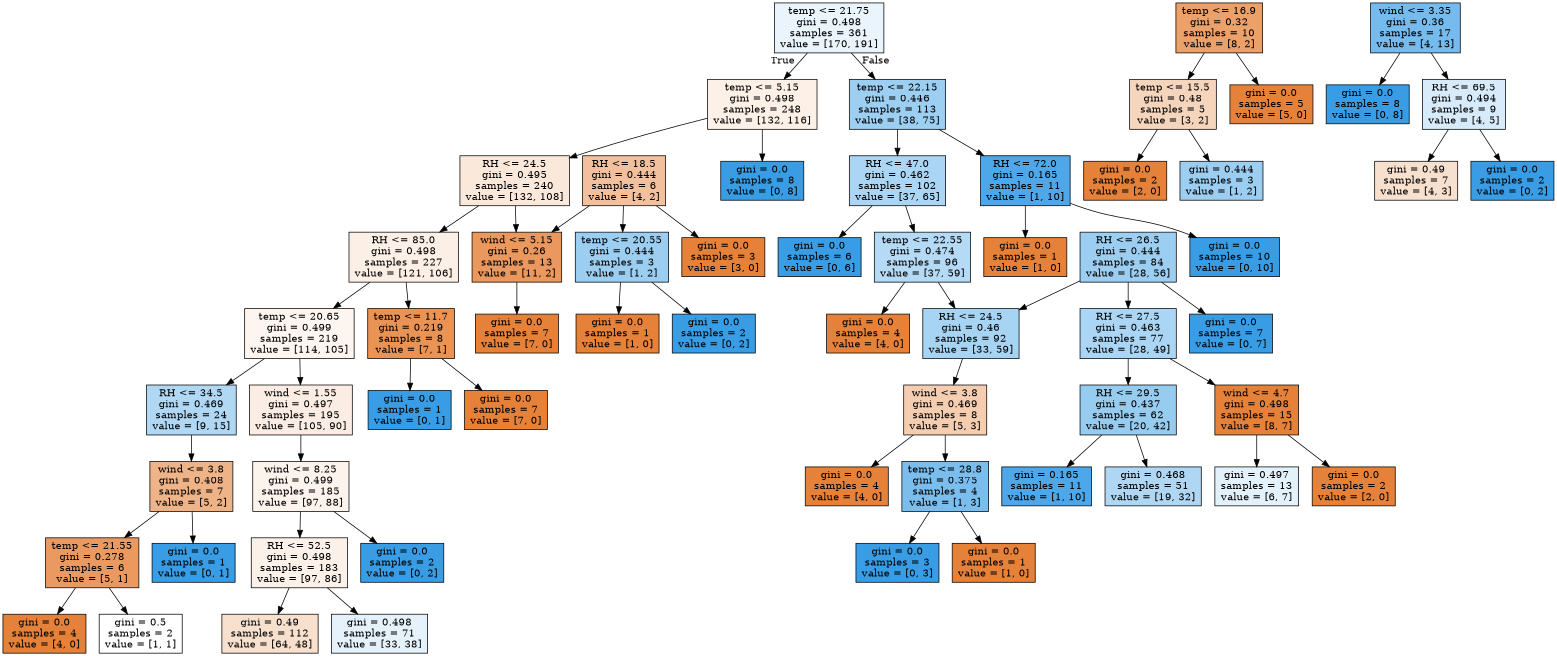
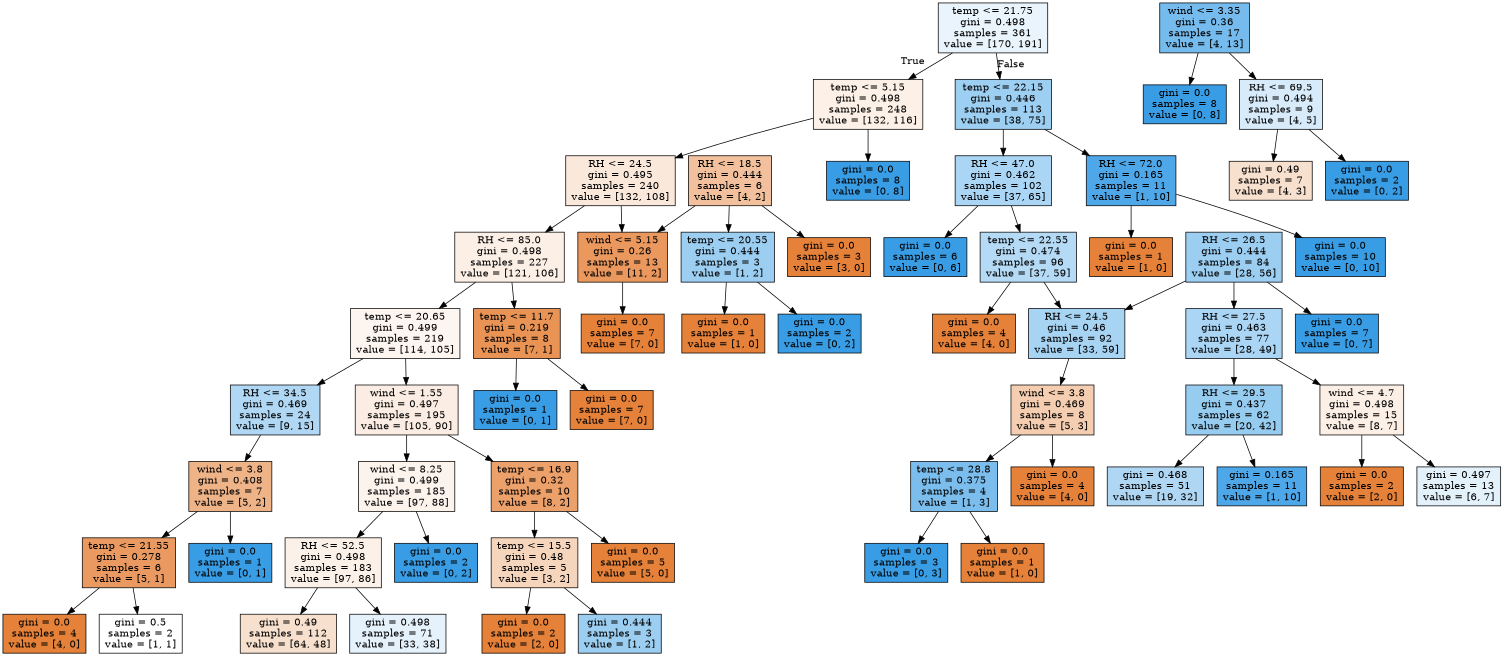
node "wind <= 4.7 gini = 0.498 samples = 15 value = [8, 7]": fillcolor #e58139 -> #fcefe6
edge "wind <= 1.55 gini = 0.497 samples = 195 value = [105, 90]" -> "temp <= 16.9 gini = 0.32 samples = 10 value = [8, 2]": added
